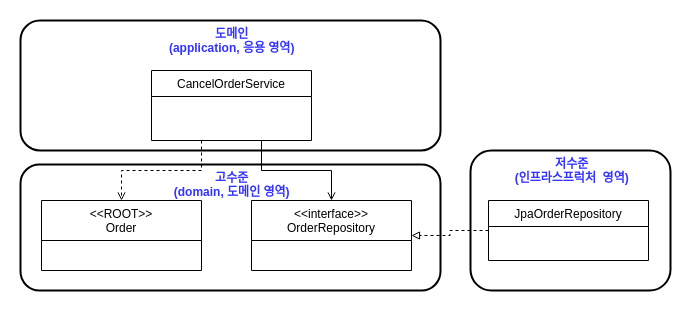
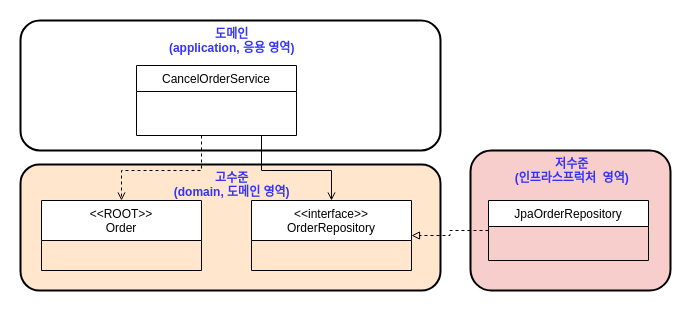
node "CancelOrderService": moved (232, 106) -> (217, 101)
node "저수준 (인프라스프럭처 영역)": fillcolor #ffffff -> #f8cecc
node "고수준 (domain, 도메인 영역)": fillcolor #ffffff -> #ffe6cc
